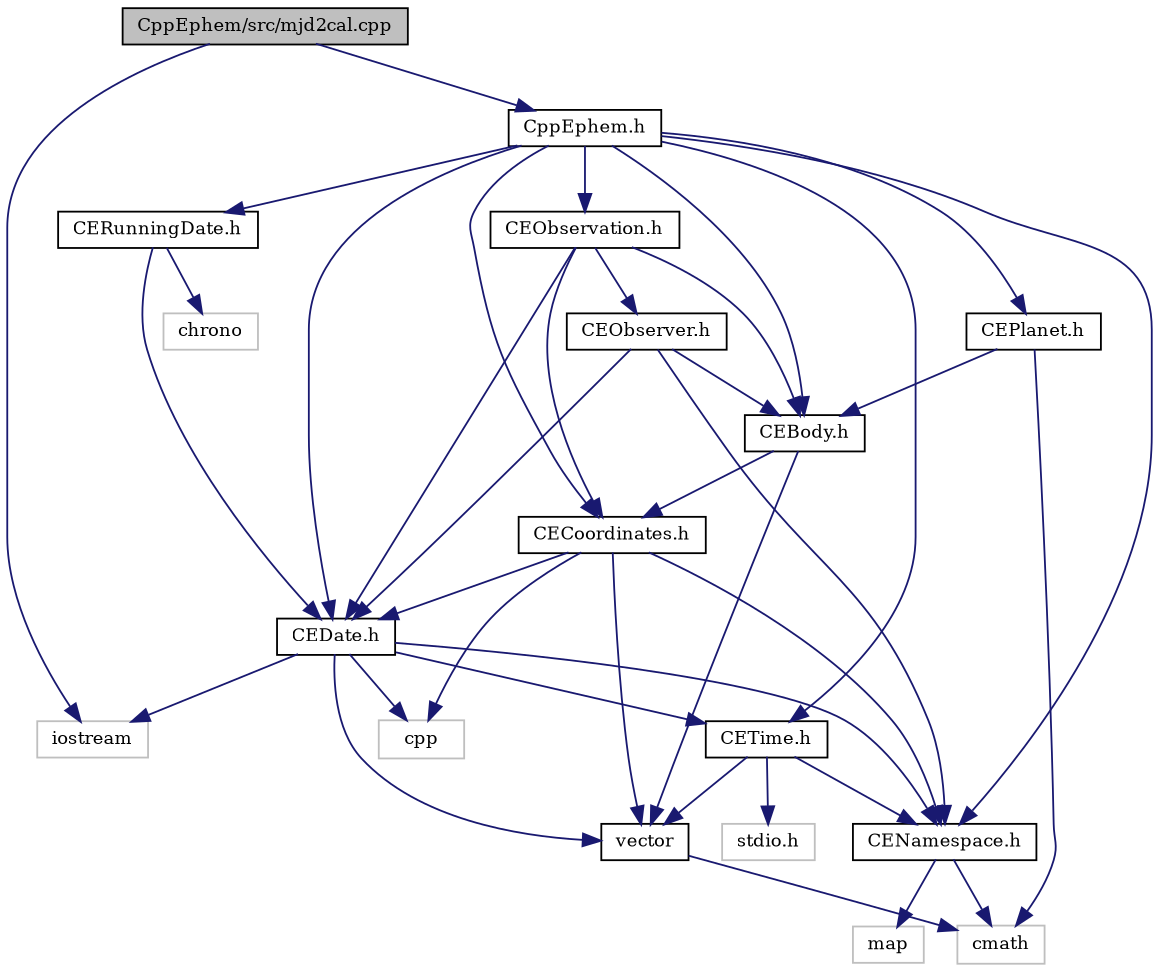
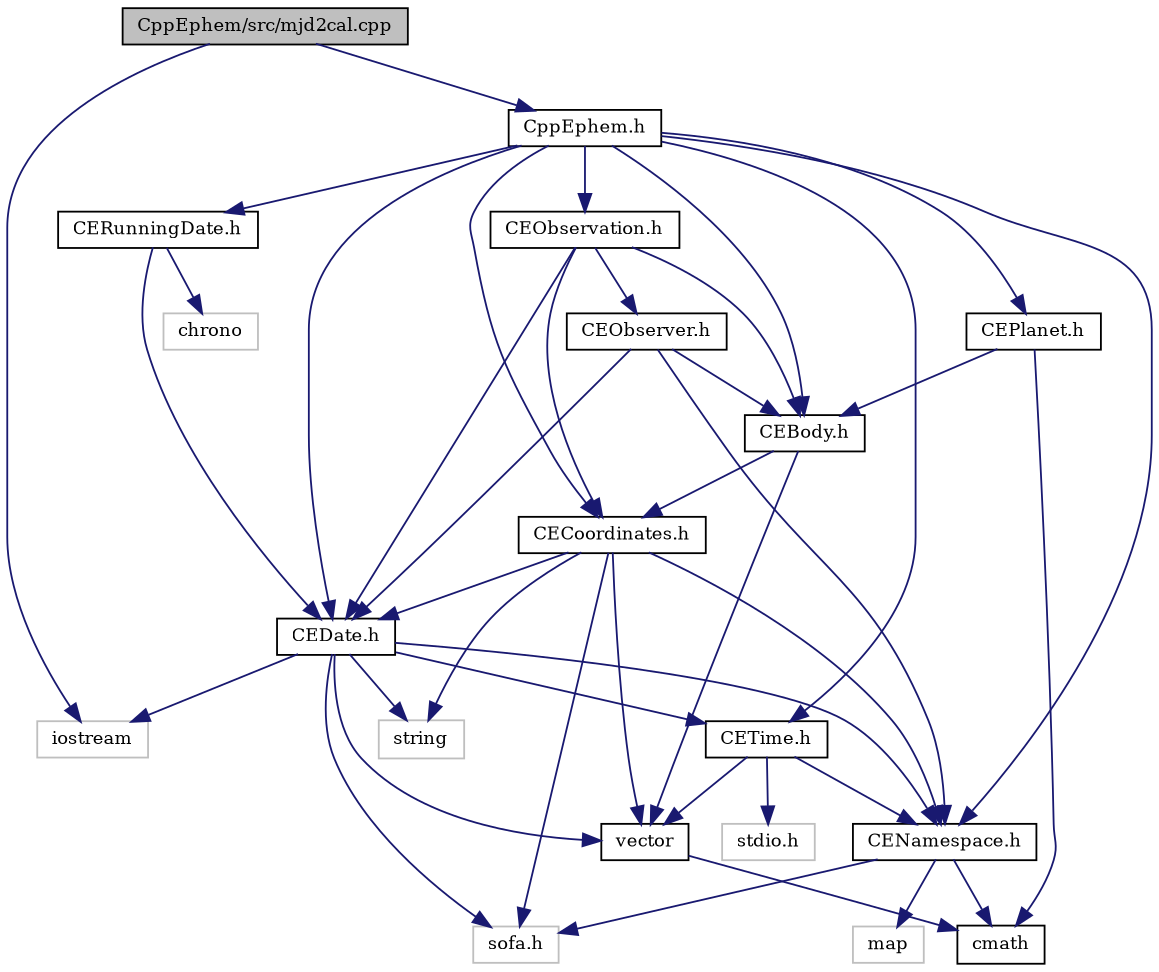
node "cpp": label "cpp" -> "string"
node "sofa.h": added
node "cmath": color grey75 -> black
